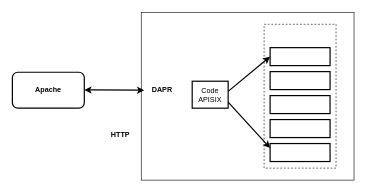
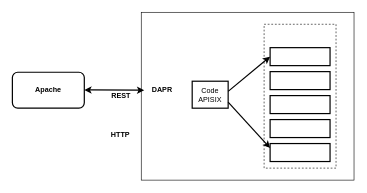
node "REST": added
